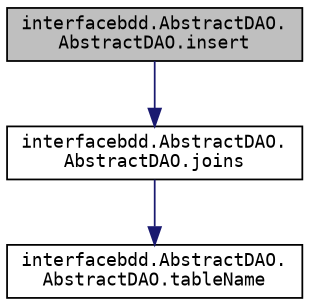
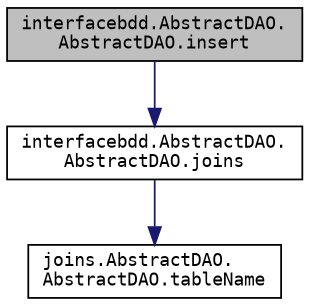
node "interfacebdd.AbstractDAO. AbstractDAO.tableName": label "interfacebdd.AbstractDAO. AbstractDAO.tableName" -> "joins.AbstractDAO. AbstractDAO.tableName"
